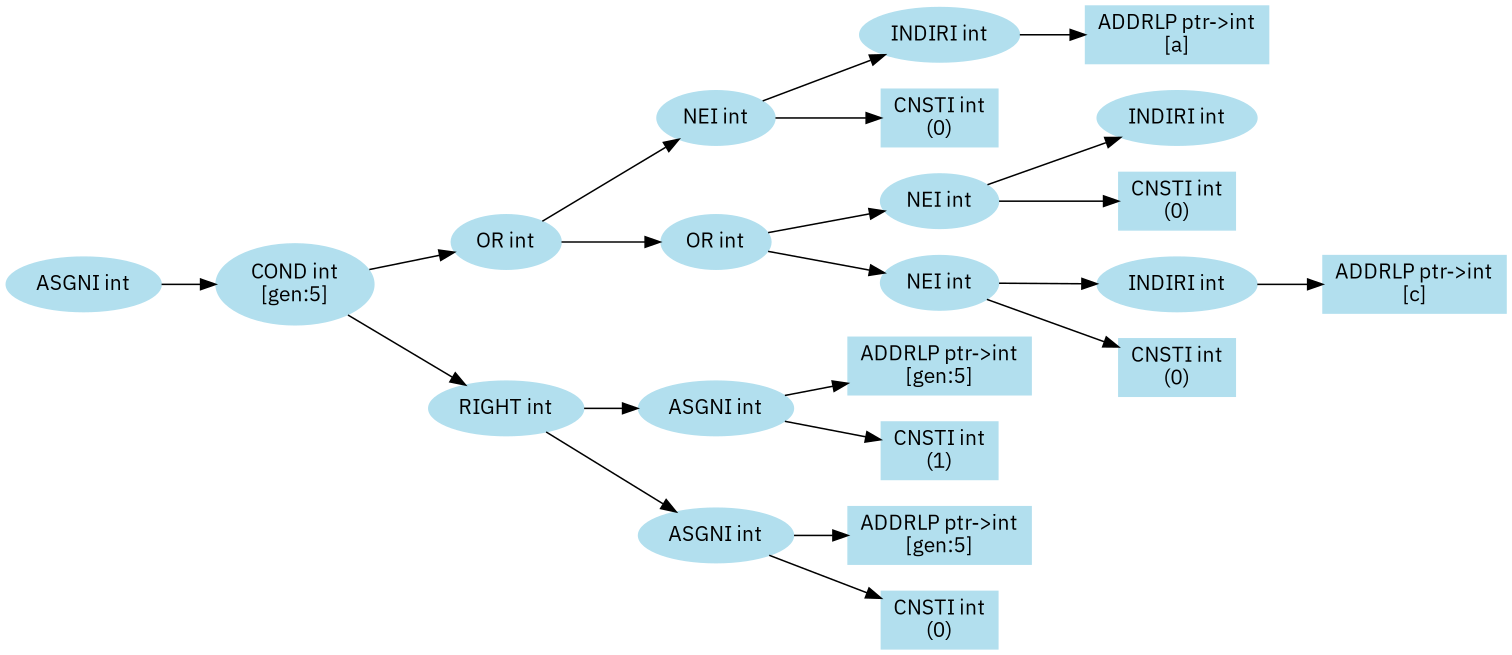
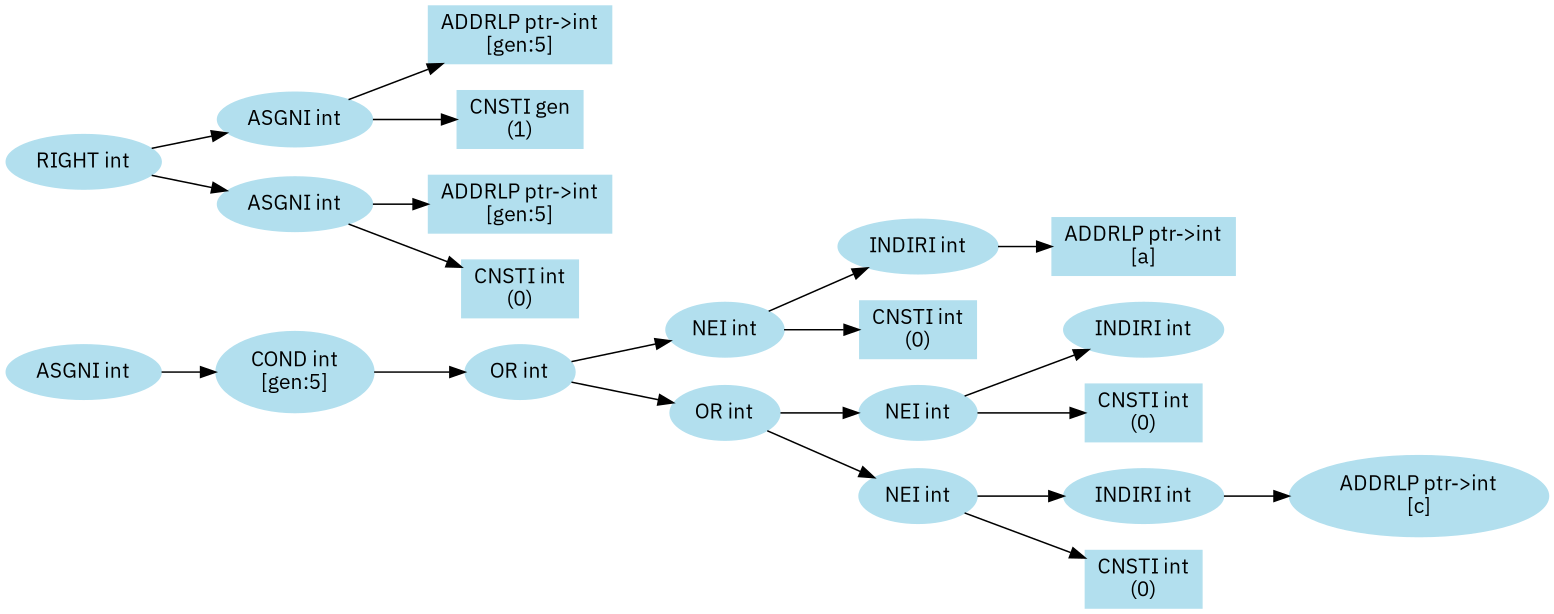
node "ADDRLP ptr->int [c]": shape box -> ellipse
edge "COND int [gen:5]" -> "RIGHT int": removed
node "CNSTI int (1)": label "CNSTI int (1)" -> "CNSTI gen (1)"
